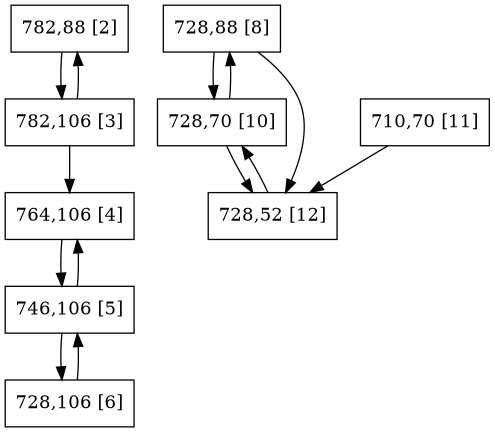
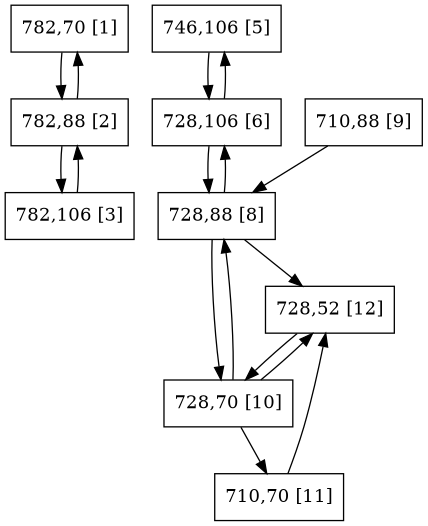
node "782,70 [1]": added
node "710,88 [9]": added
edge "728,106 [6]" -> "728,88 [8]": added
edge "728,88 [8]" -> "728,106 [6]": added
node "764,106 [4]": removed
edge "728,70 [10]" -> "710,70 [11]": added
